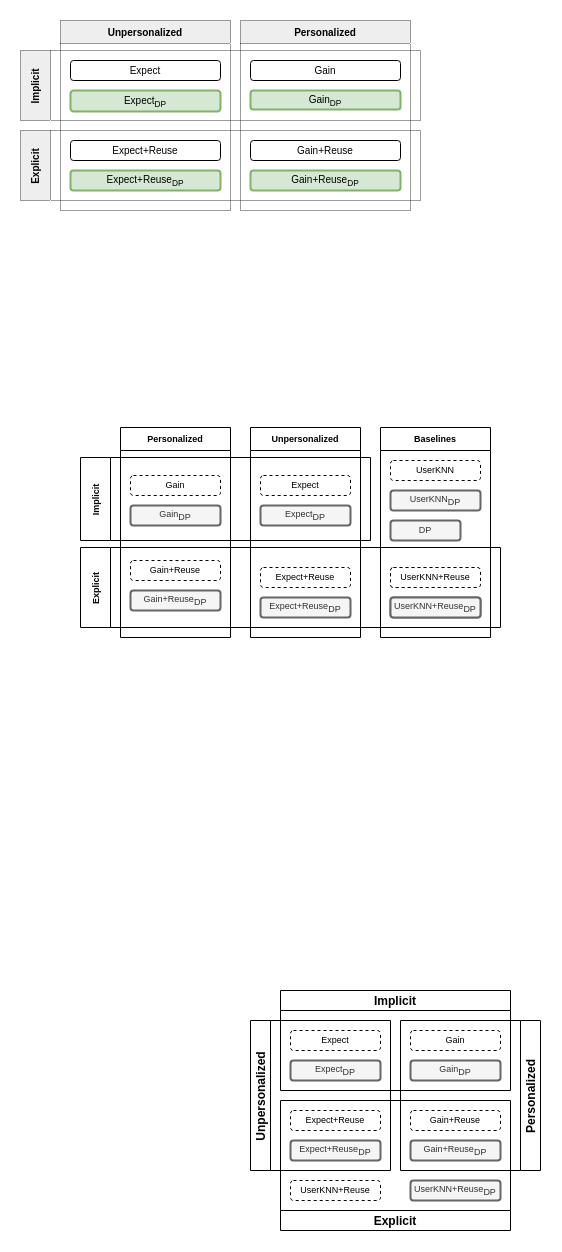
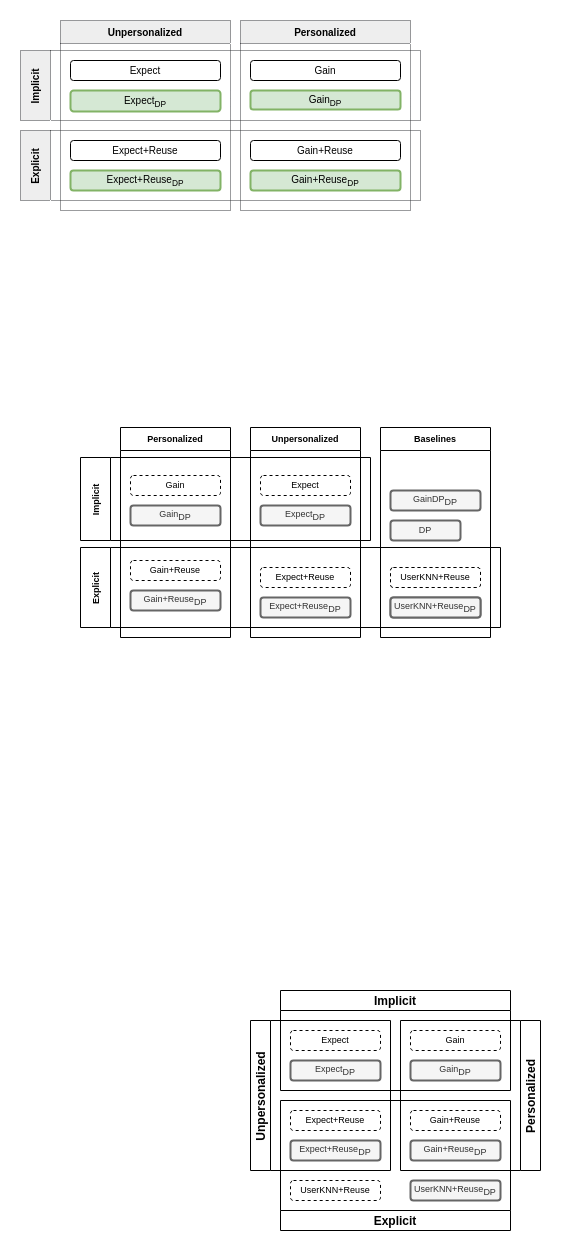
node "UserKNN": removed
node "UserKNNDP": label "UserKNNDP" -> "GainDPDP"
